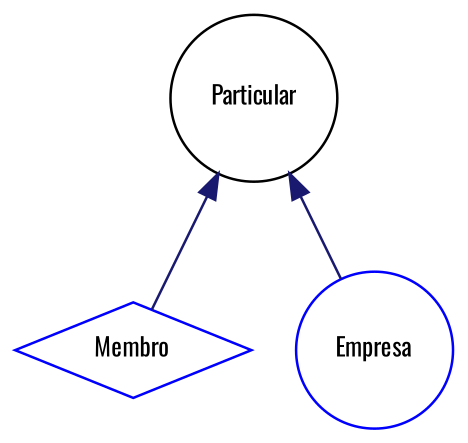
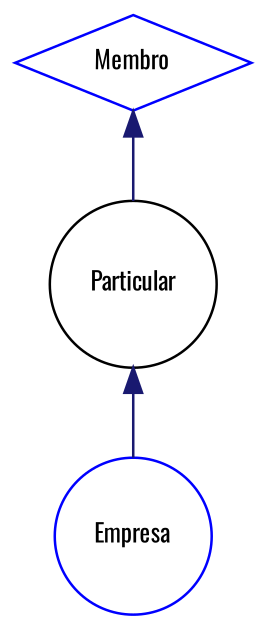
edge "Membro" -> "Particular": reversed
